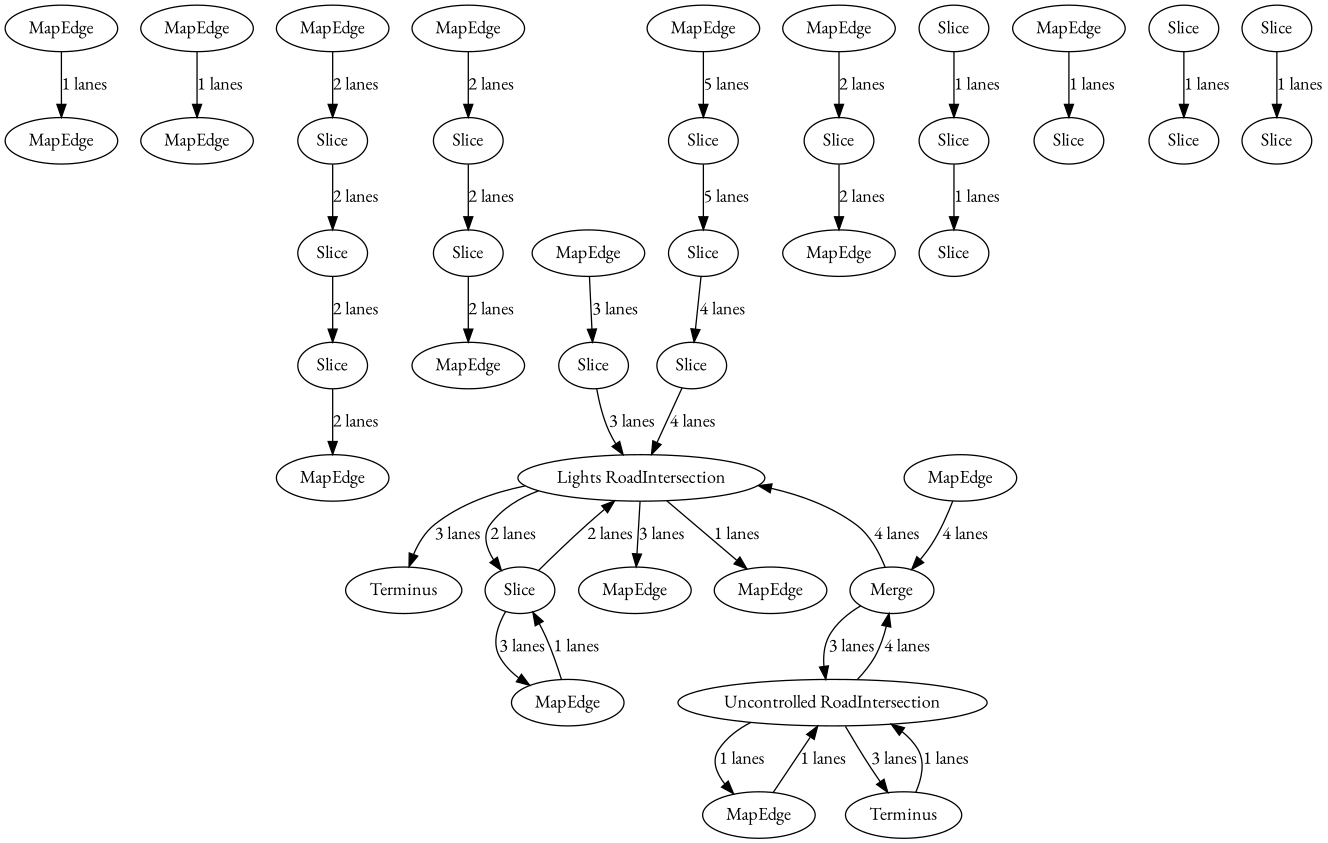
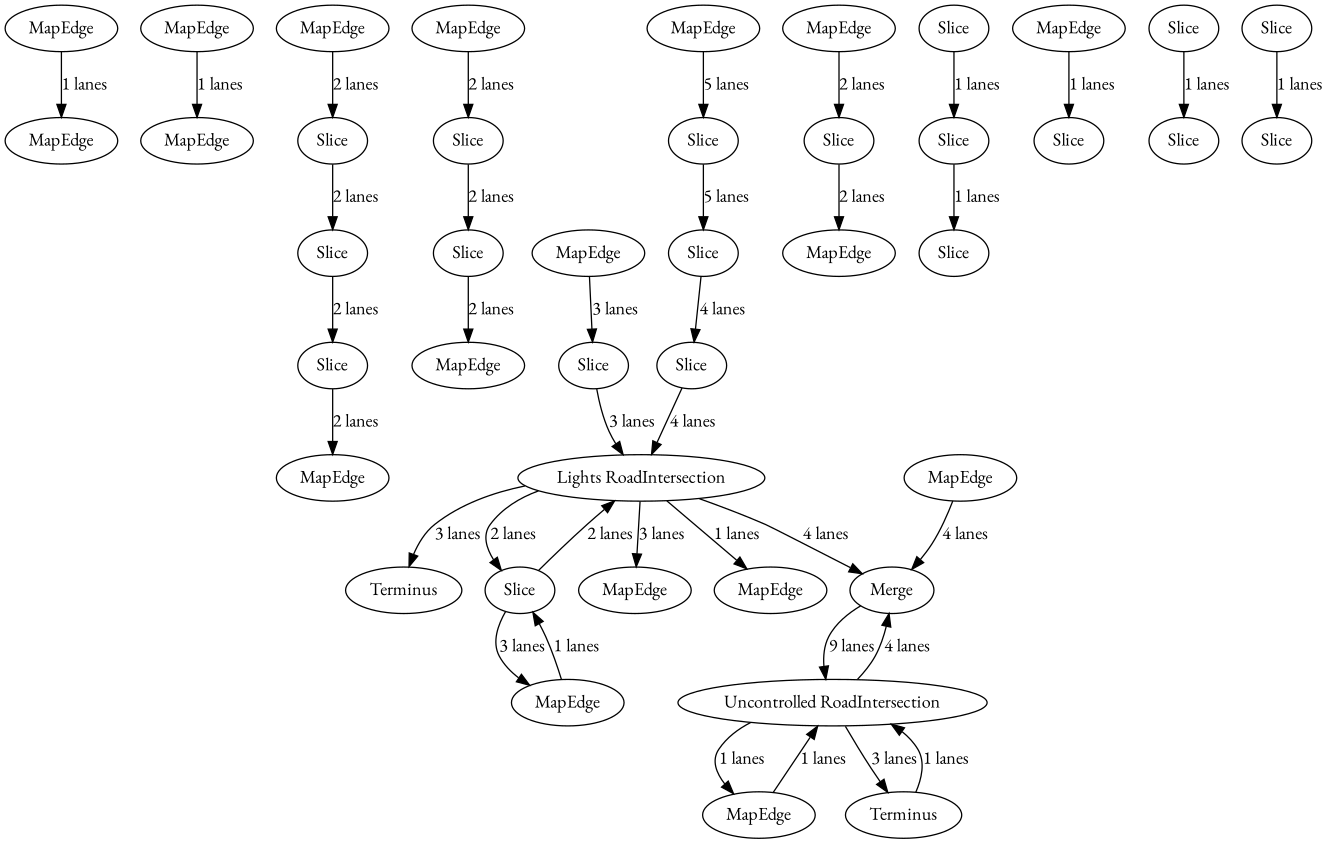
edge "Merge" -> "Lights RoadIntersection": reversed
edge "Merge" -> "Uncontrolled RoadIntersection": label "3 lanes" -> "9 lanes"
